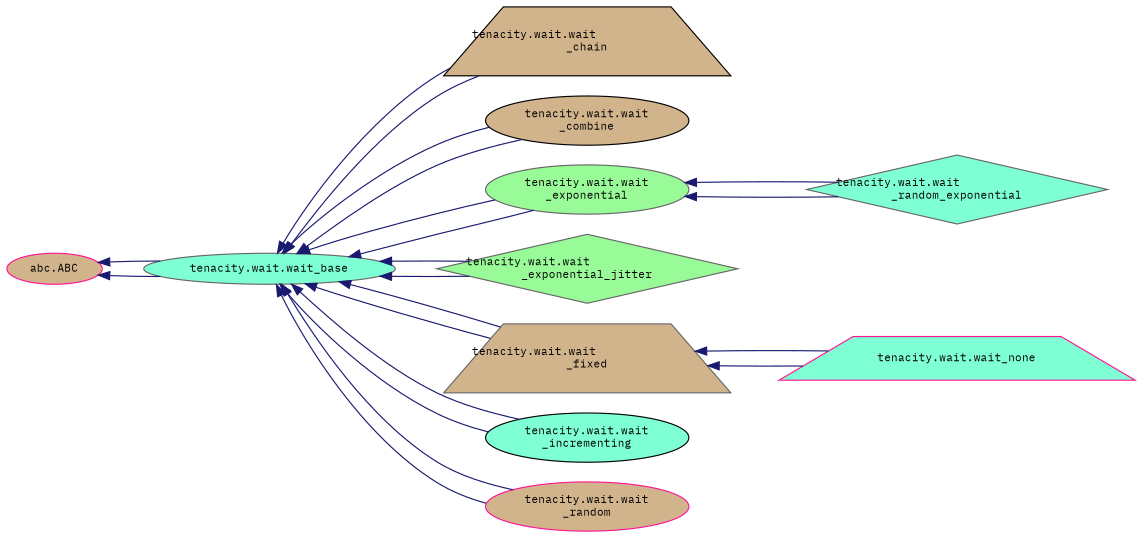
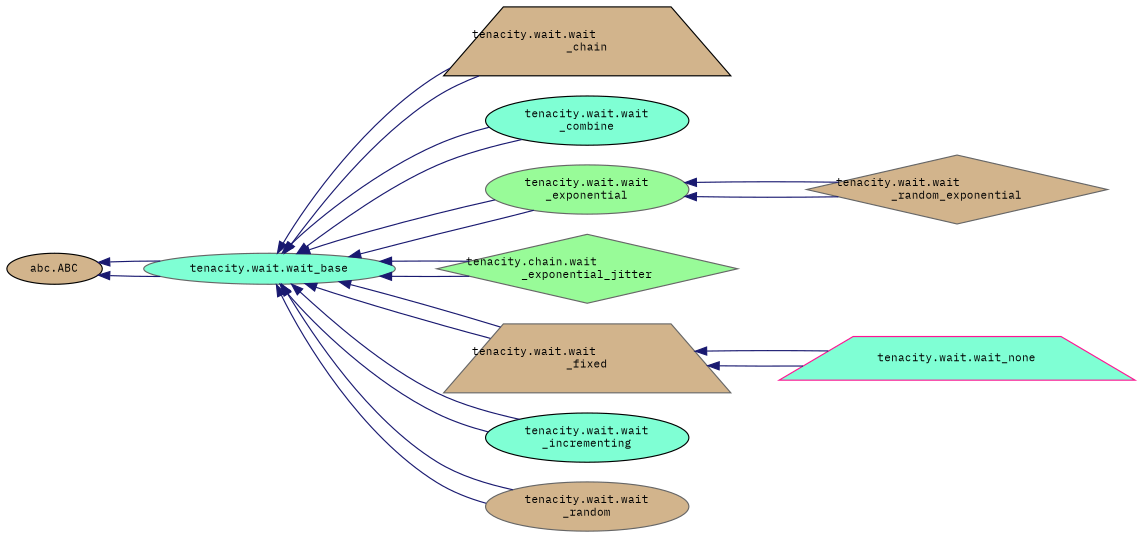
node "tenacity.wait.wait _combine": fillcolor tan -> aquamarine
node "tenacity.wait.wait _random_exponential": fillcolor aquamarine -> tan
node "abc.ABC": color deeppink -> black
node "tenacity.wait.wait _exponential_jitter": label "tenacity.wait.wait _exponential_jitter" -> "tenacity.chain.wait _exponential_jitter"
node "tenacity.wait.wait _random": color deeppink -> gray40
